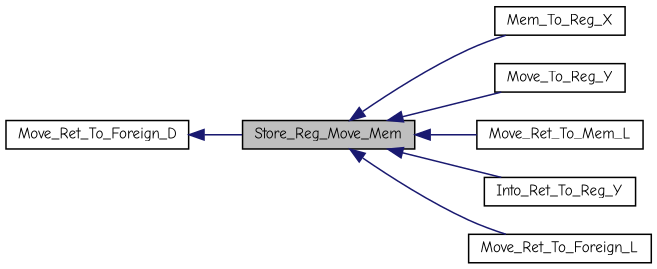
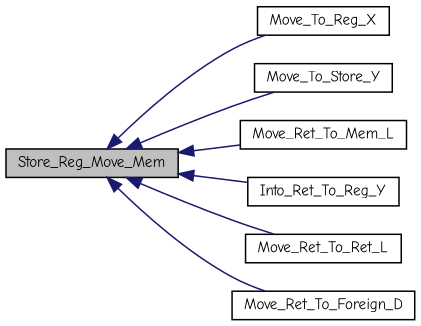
node "Mem_To_Reg_X": label "Mem_To_Reg_X" -> "Move_To_Reg_X"
node "Move_To_Reg_Y": label "Move_To_Reg_Y" -> "Move_To_Store_Y"
edge "Store_Reg_Move_Mem" -> "Move_Ret_To_Foreign_D": reversed
node "Move_Ret_To_Foreign_L": label "Move_Ret_To_Foreign_L" -> "Move_Ret_To_Ret_L"
